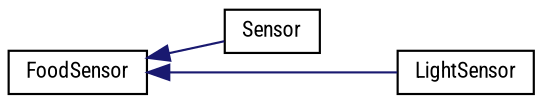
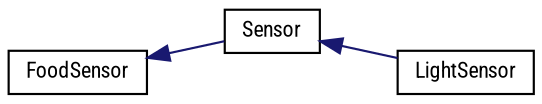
edge "LightSensor" -> "FoodSensor": now "LightSensor" -> "Sensor"
